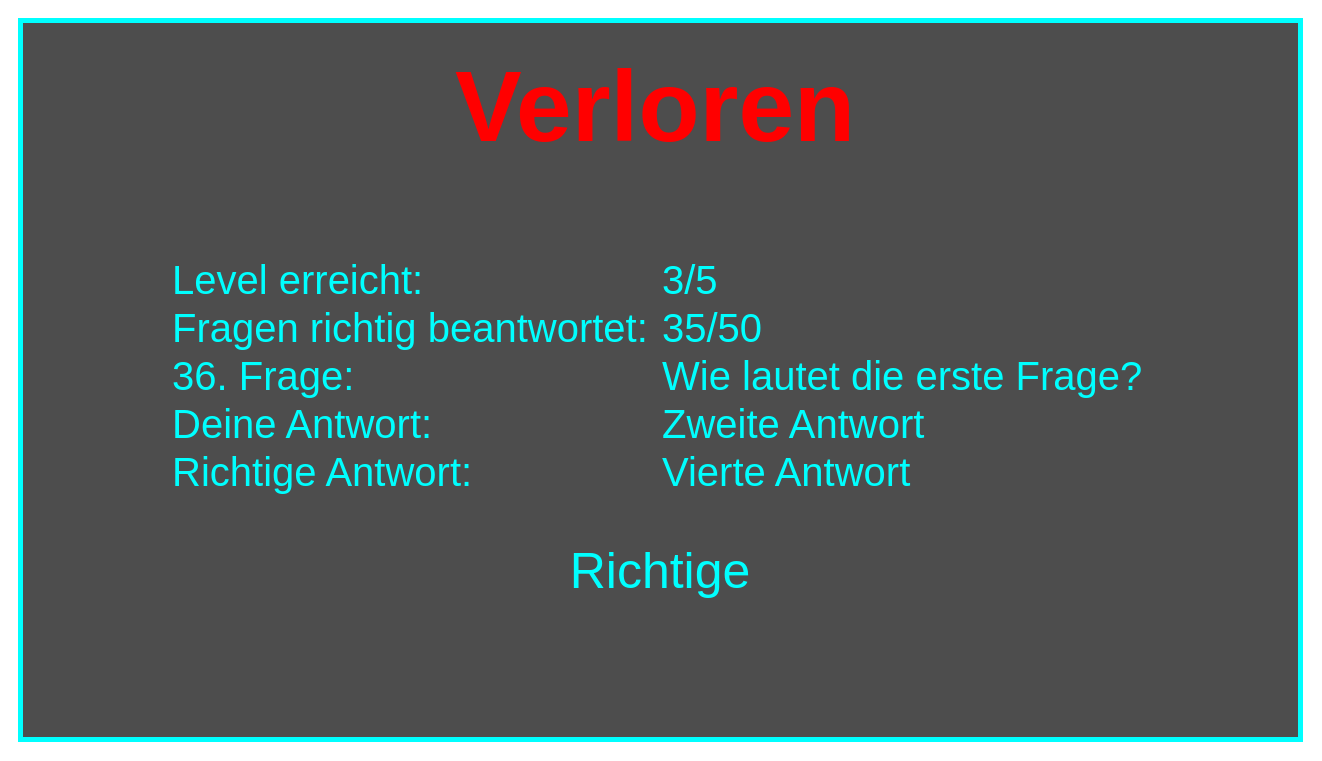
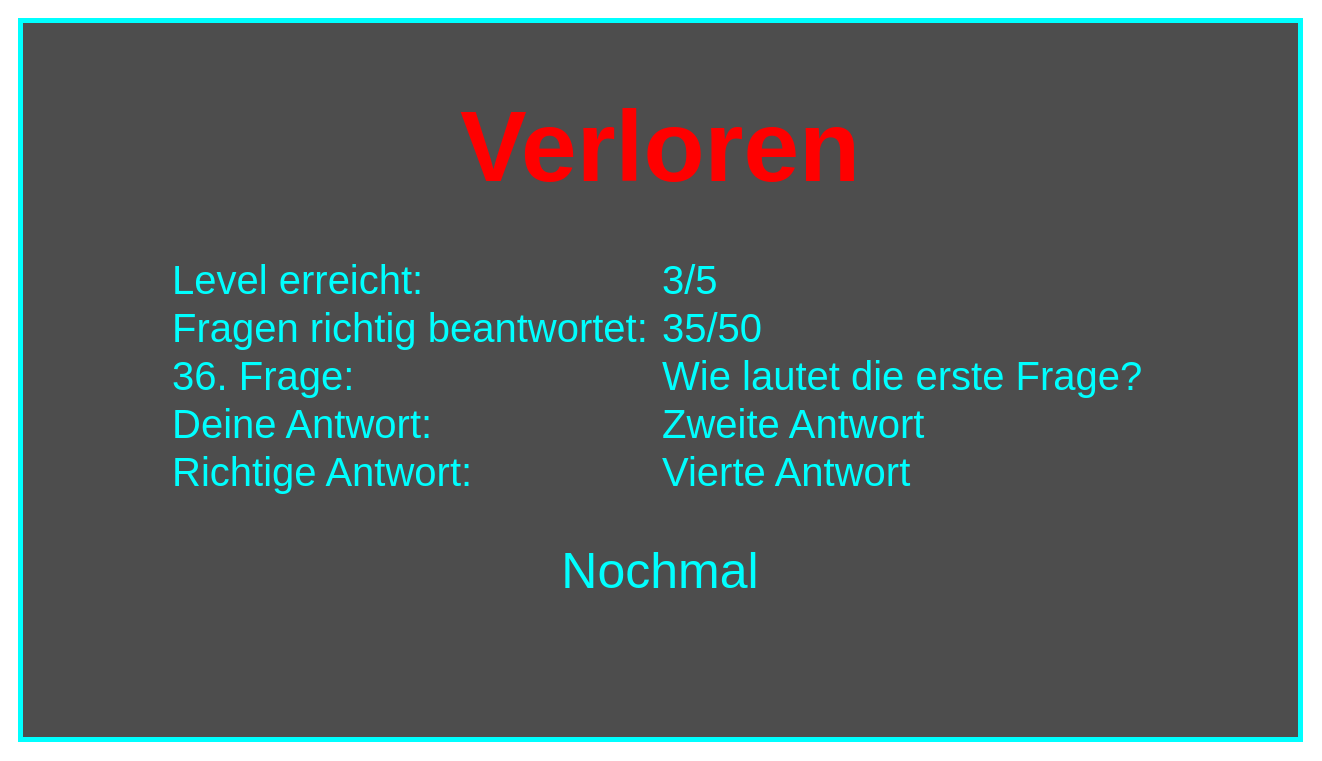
node "Verloren": moved (656, 106) -> (661, 146)
node "Richtige": label "Richtige" -> "Nochmal"
